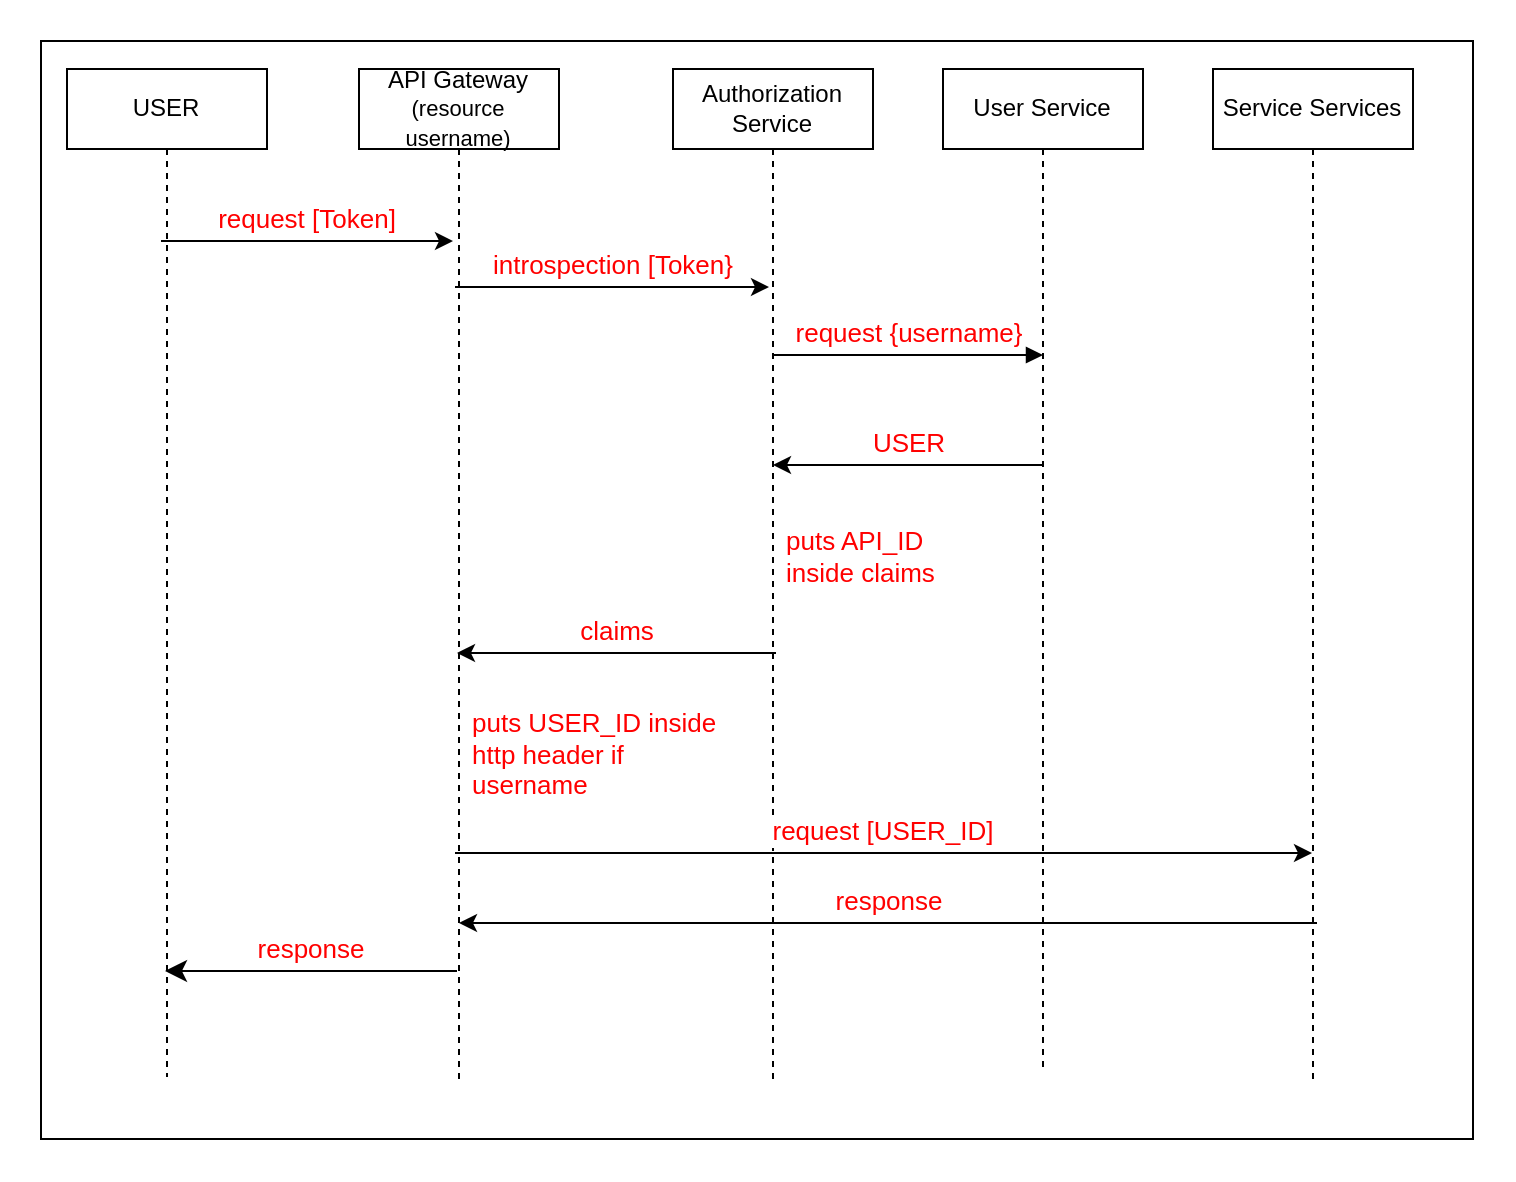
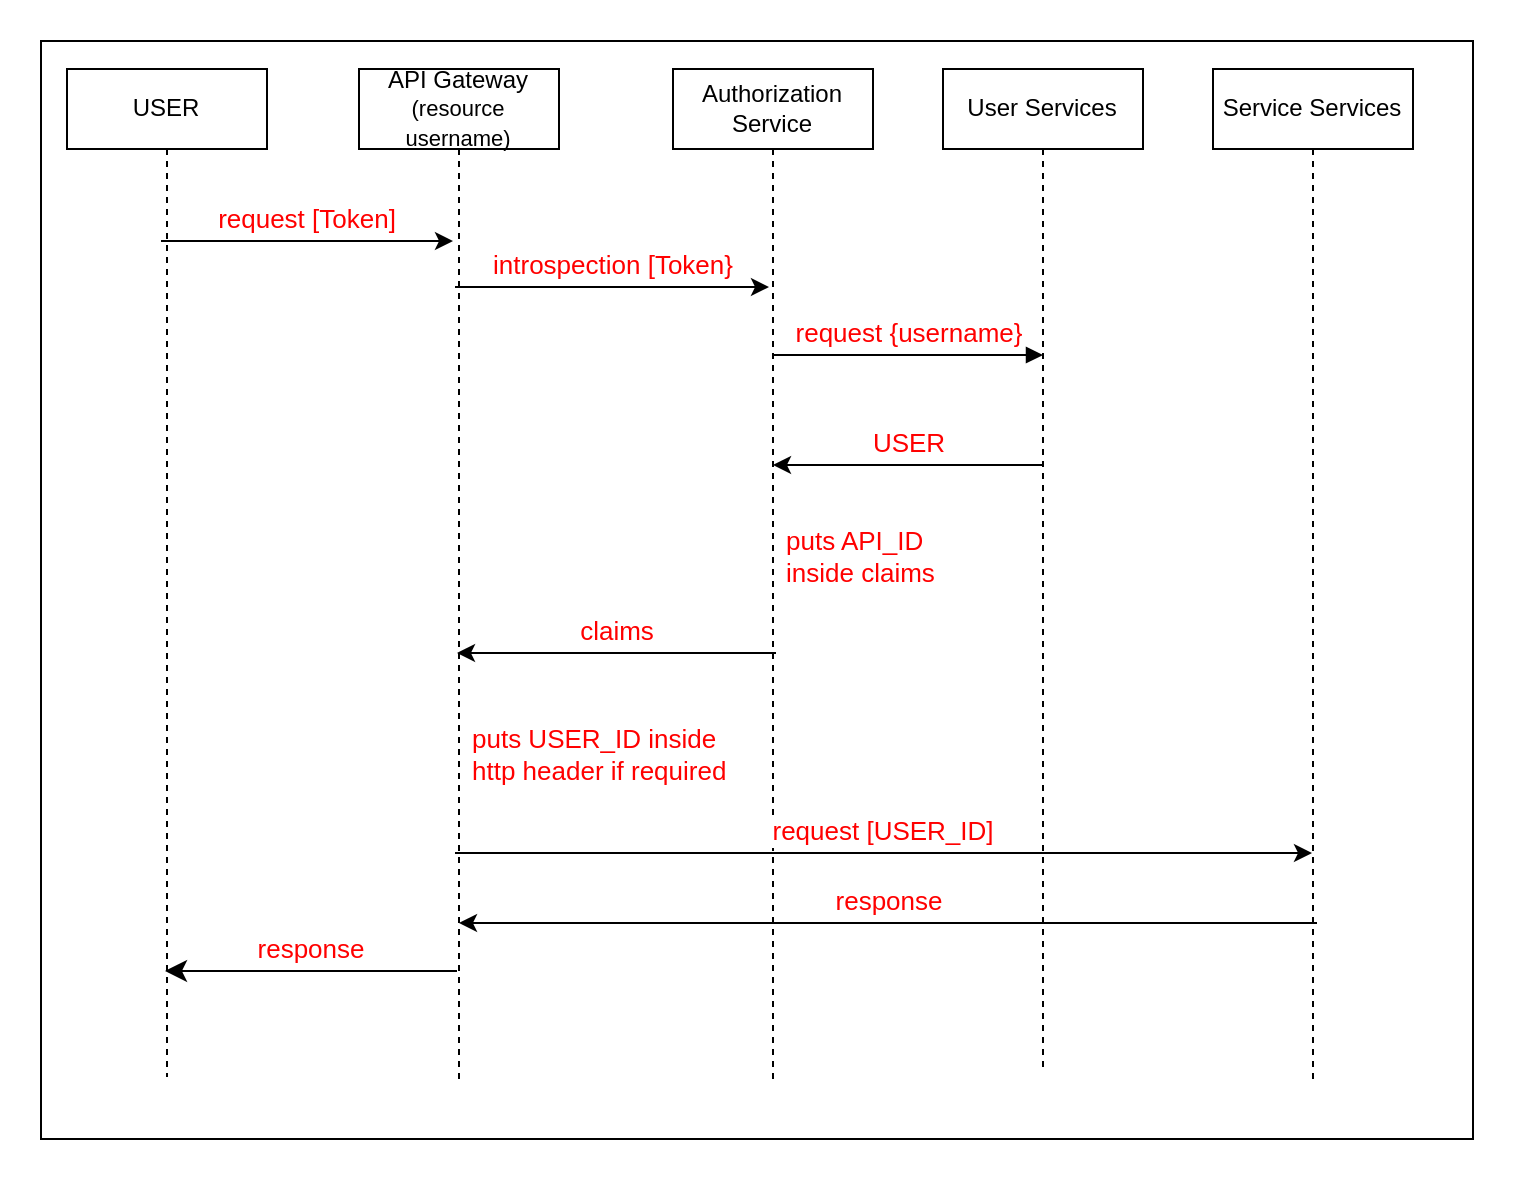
node "User Service": label "User Service" -> "User Services"
node "puts USER_ID inside http header if username": label "puts USER_ID inside http header if username" -> "puts USER_ID inside http header if required"
